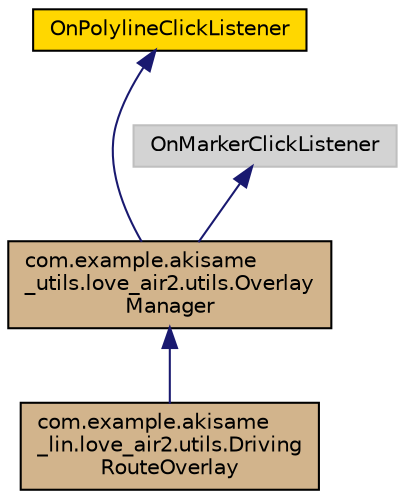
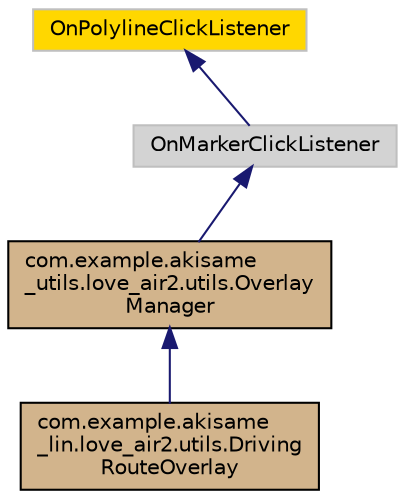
node "OnPolylineClickListener": color black -> grey75
edge "com.example.akisame _utils.love_air2.utils.Overlay Manager" -> "OnPolylineClickListener": now "OnMarkerClickListener" -> "OnPolylineClickListener"
